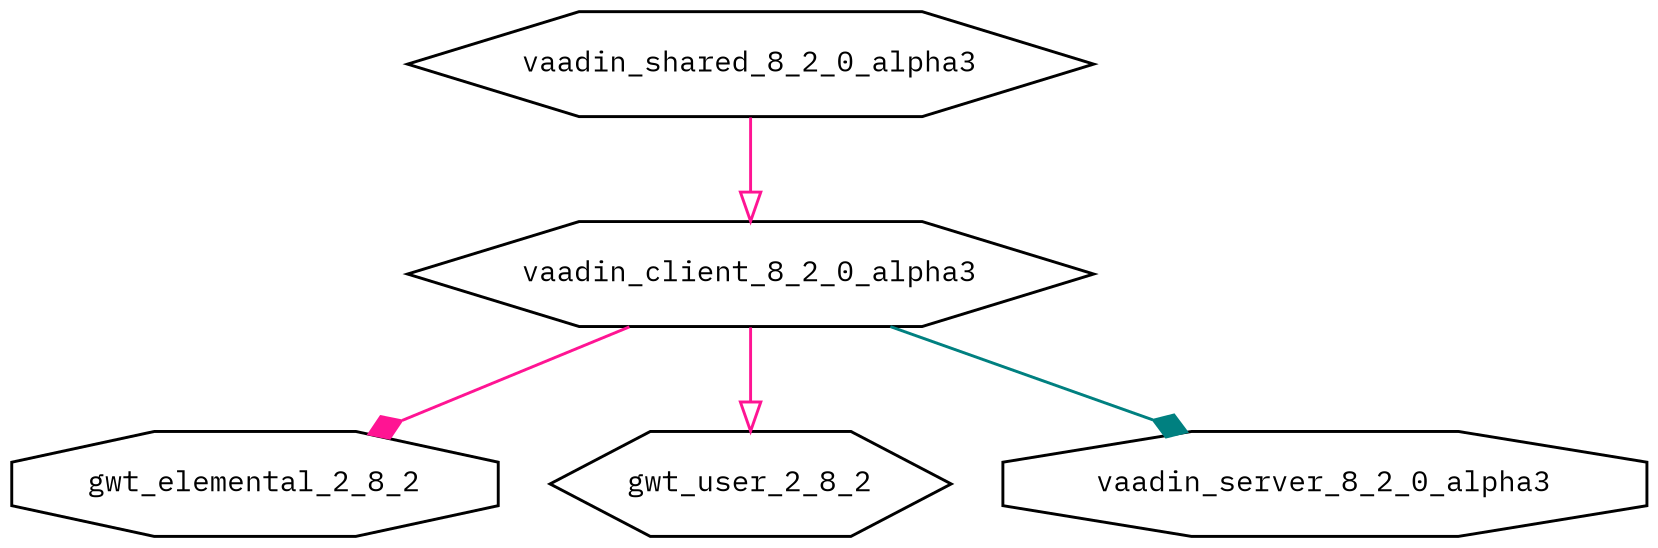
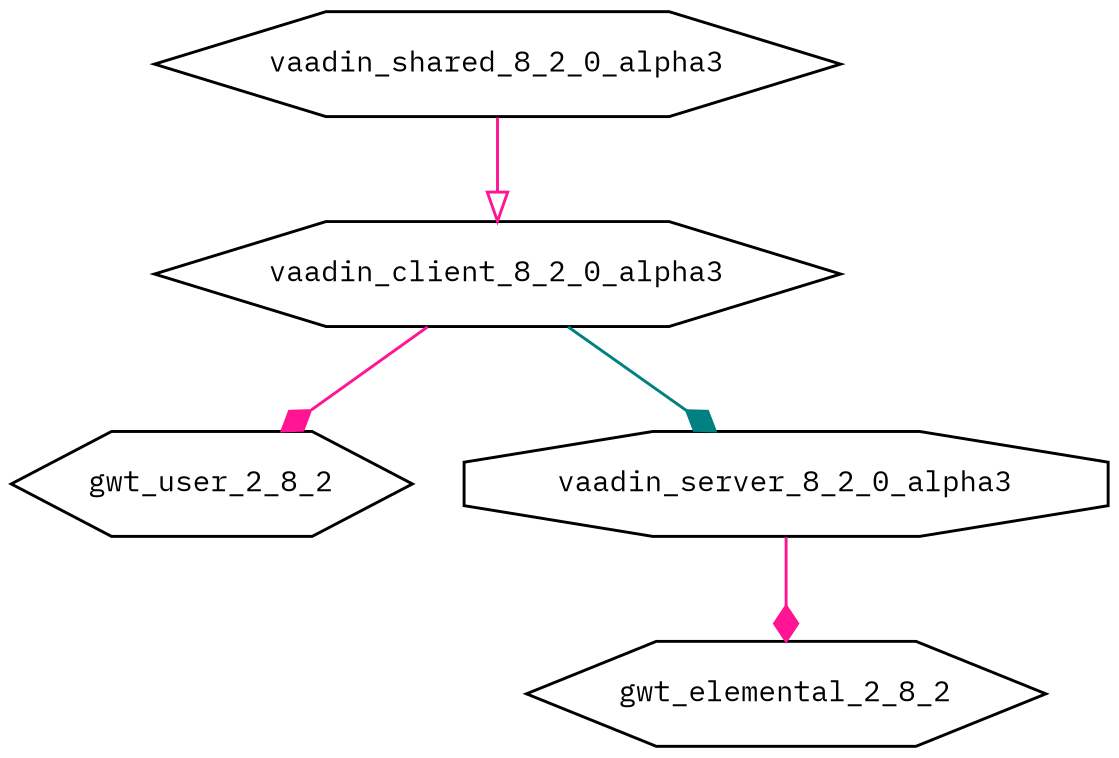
edge "vaadin_client_8_2_0_alpha3" -> "gwt_user_2_8_2": arrowhead onormal -> diamond
edge "vaadin_client_8_2_0_alpha3" -> "gwt_elemental_2_8_2": now "vaadin_server_8_2_0_alpha3" -> "gwt_elemental_2_8_2"
node "gwt_elemental_2_8_2": shape octagon -> hexagon
